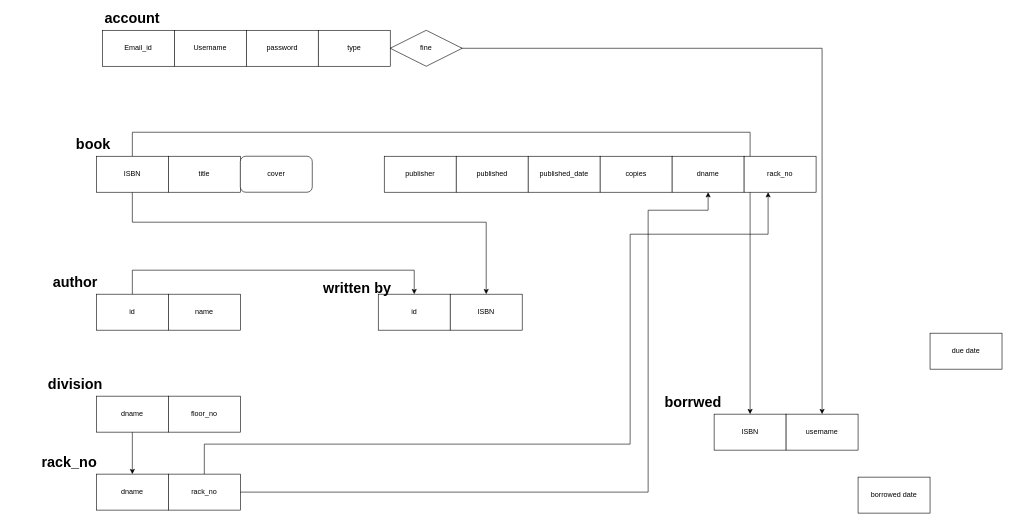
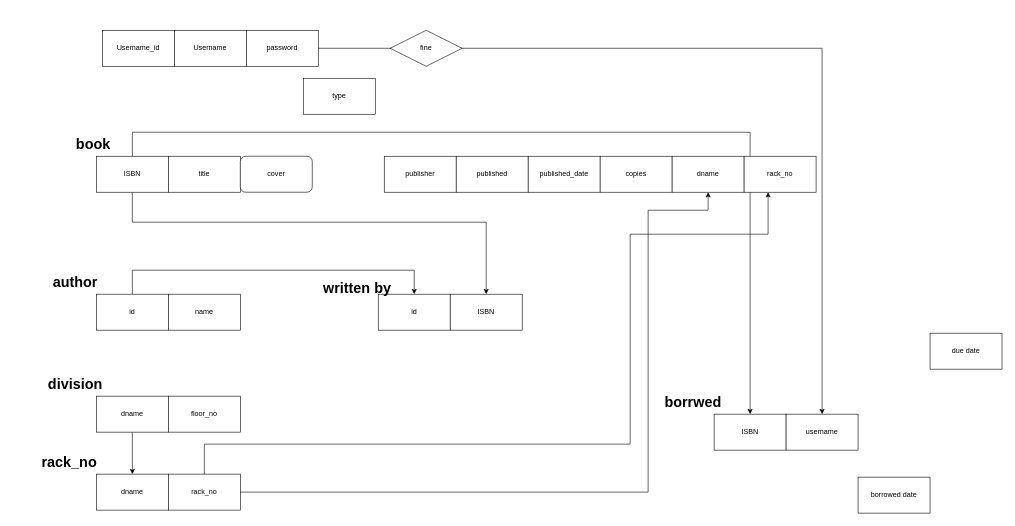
node "account": removed
node "Email_id": label "Email_id" -> "Username_id"
node "type": moved (354, 48) -> (339, 96)
